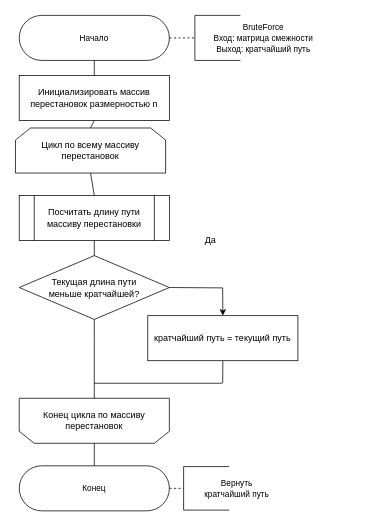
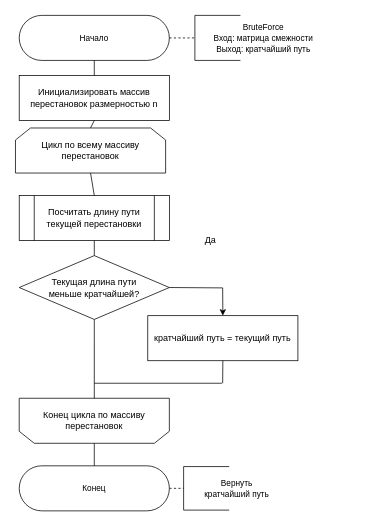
node "Посчитать длину пути массиву перестановки": label "Посчитать длину пути массиву перестановки" -> "Посчитать длину пути текущей перестановки"
